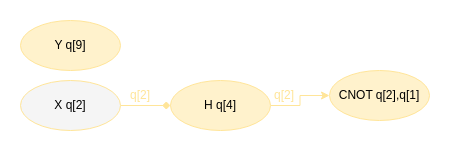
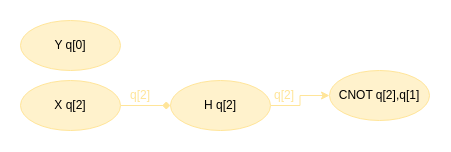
node "Y q[9]": label "Y q[9]" -> "Y q[0]"
node "X q[2]": fillcolor #f5f5f5 -> #fff2cc
node "H q[4]": label "H q[4]" -> "H q[2]"
